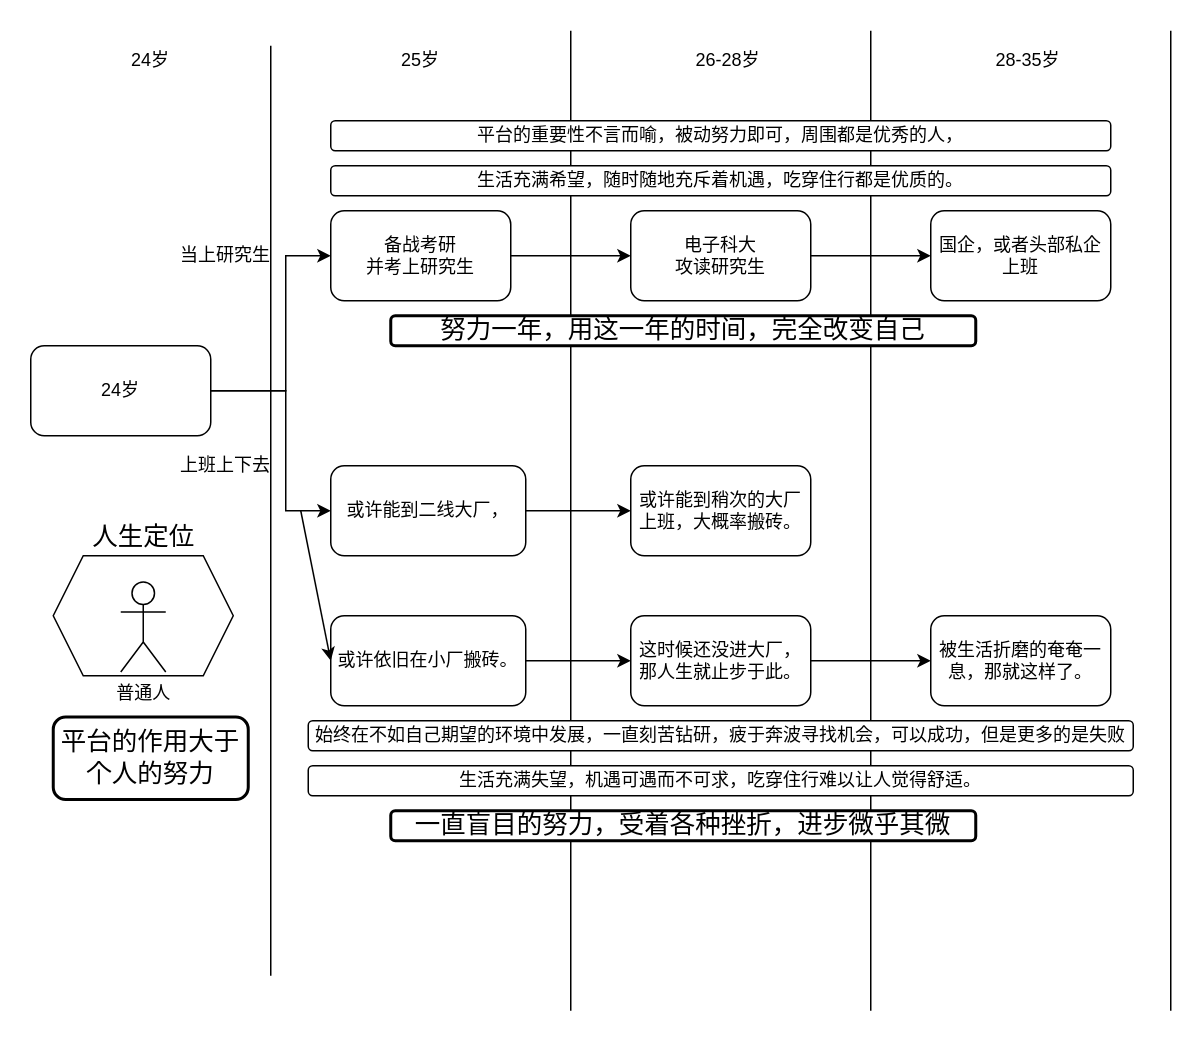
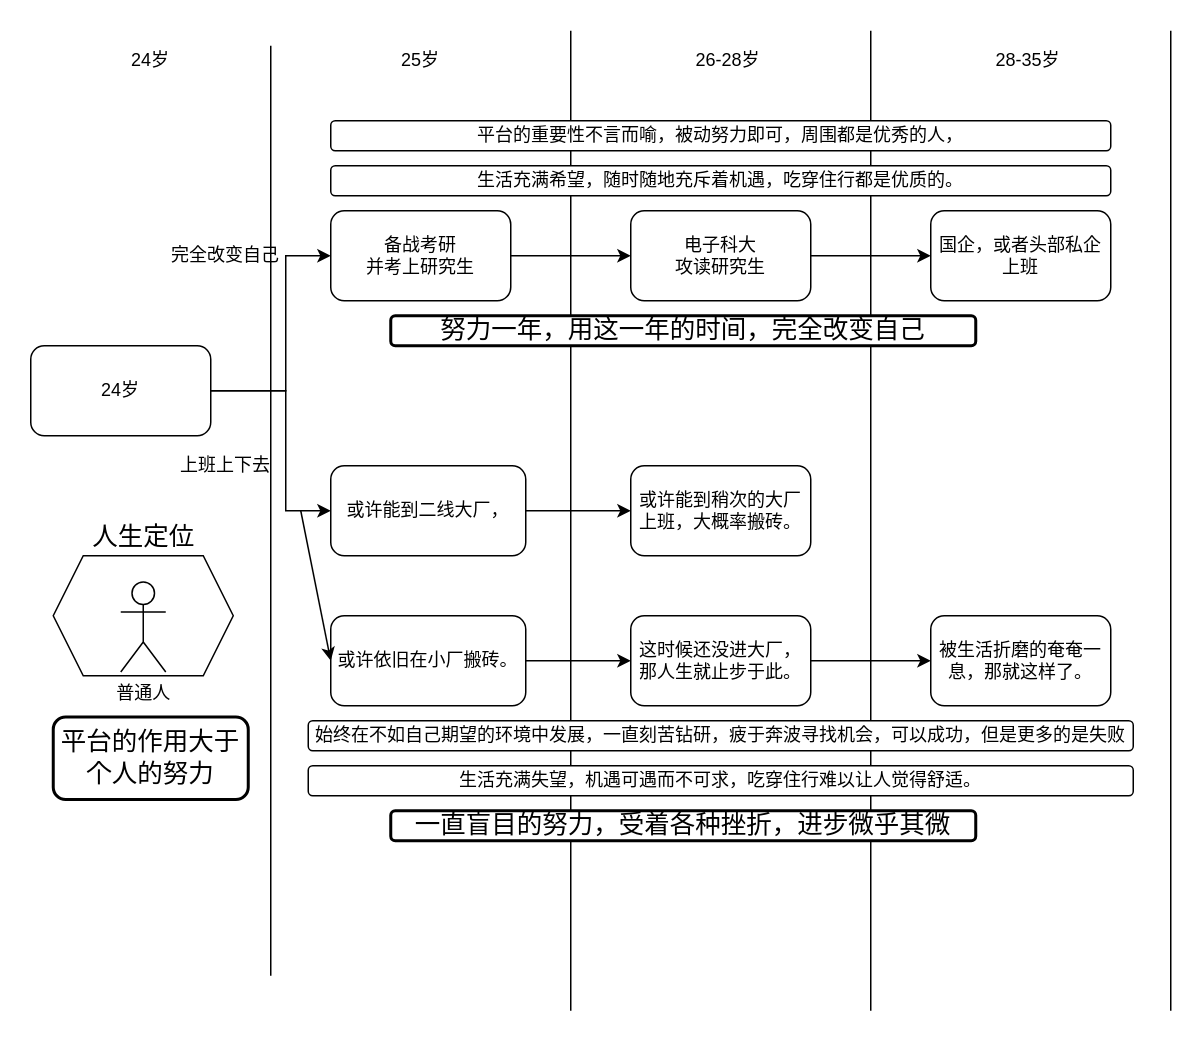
node "当上研究生": label "当上研究生" -> "完全改变自己"
